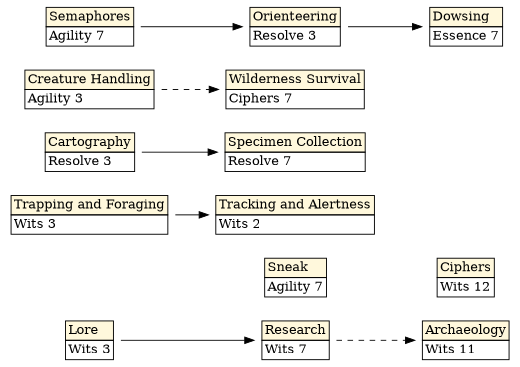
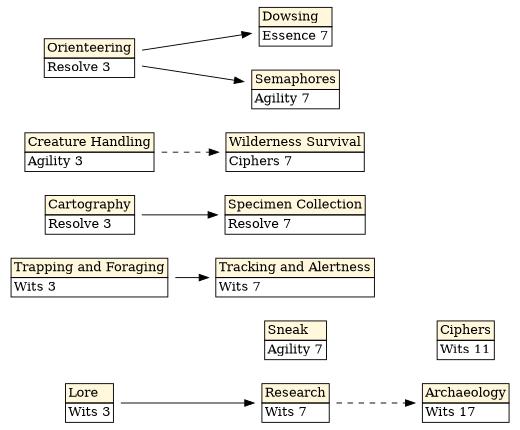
edge "Semaphores" -> "Orienteering": reversed
node "Tracking and Alertness": text "Wits 2" -> "Wits 7"
node "Ciphers": text "Wits 12" -> "Wits 11"
node "Archaeology": text "Wits 11" -> "Wits 17"
